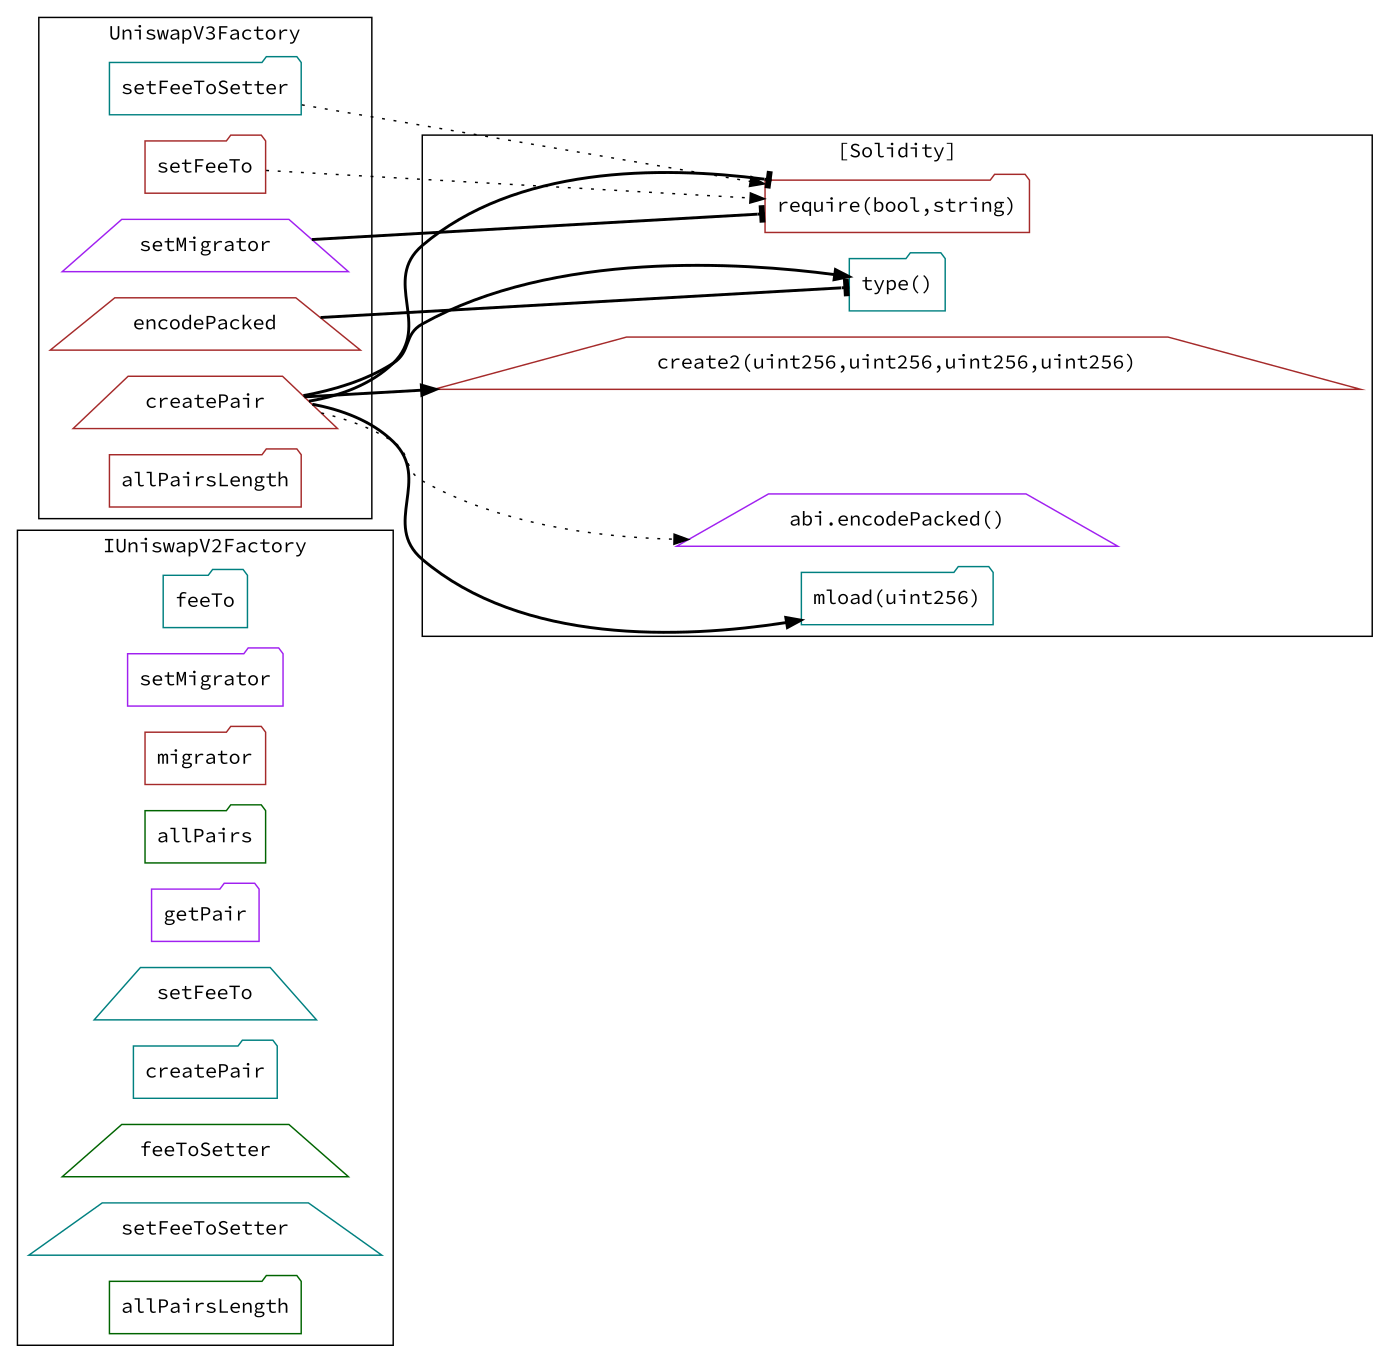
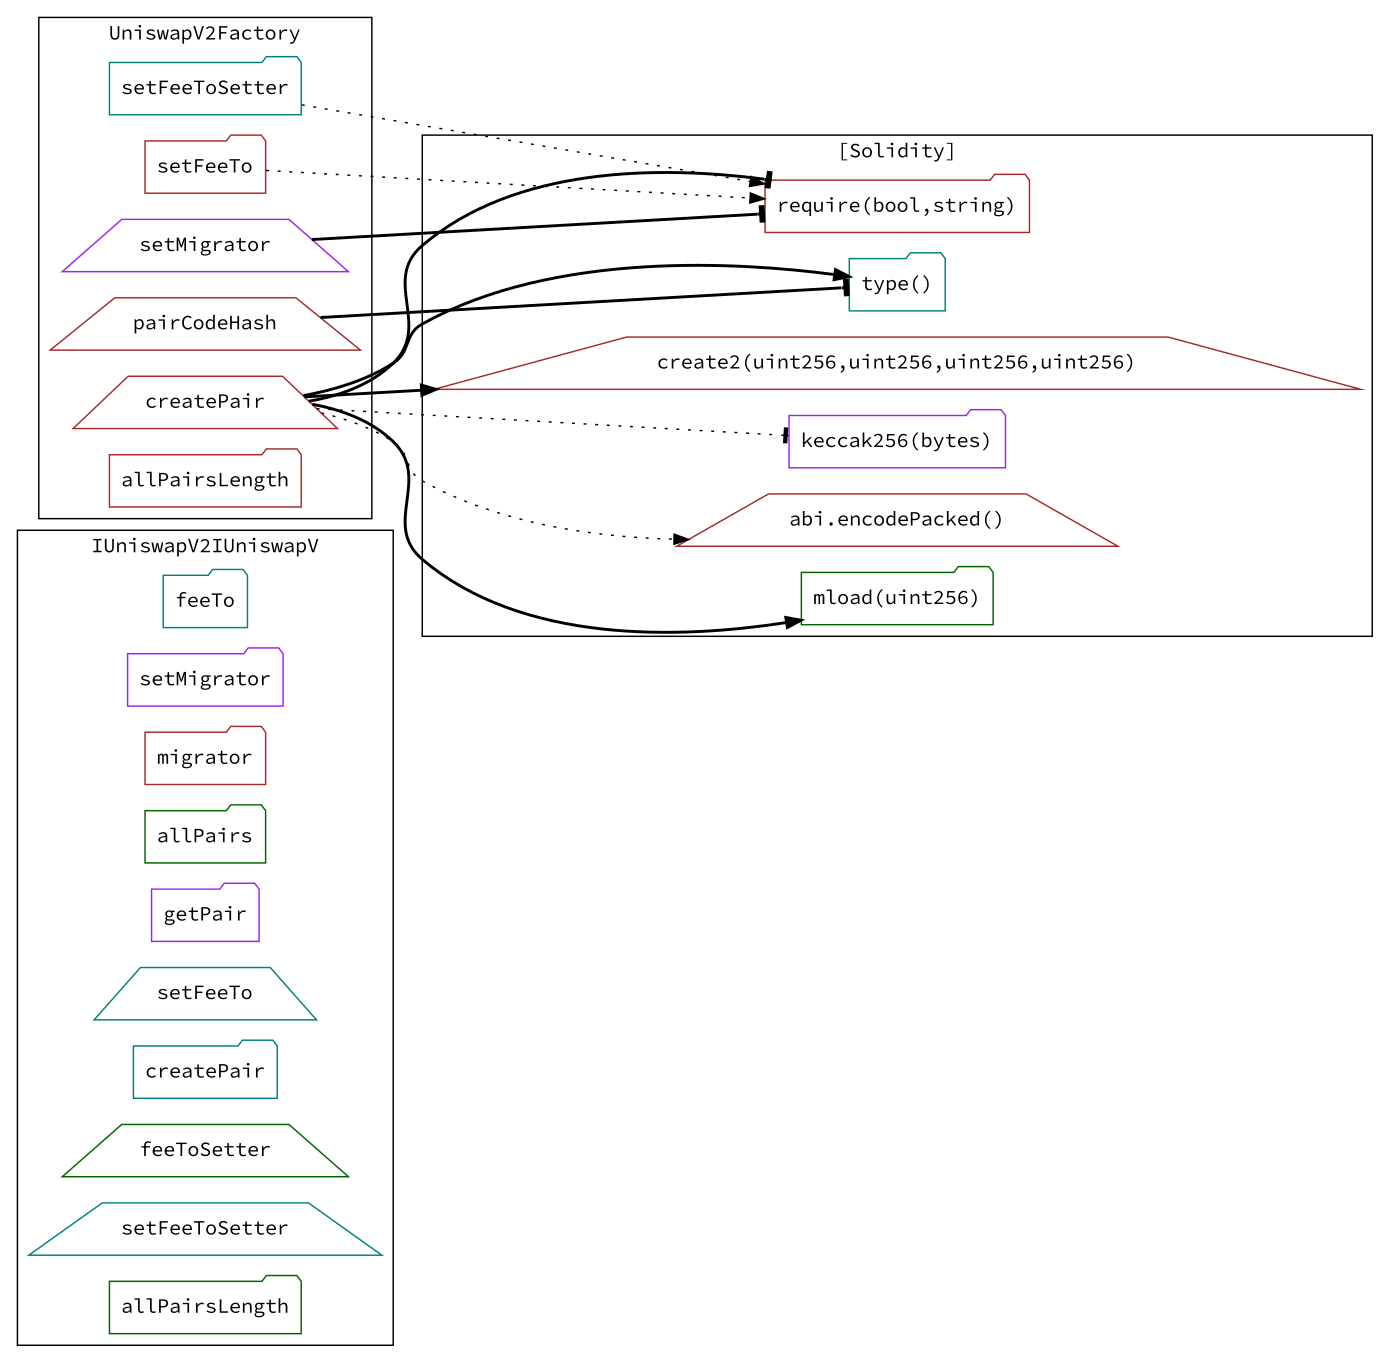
cluster "UniswapV3Factory": label "UniswapV3Factory" -> "UniswapV2Factory"
node "encodePacked": label "encodePacked" -> "pairCodeHash"
node "keccak256(bytes)": added
node "abi.encodePacked()": color purple -> brown
cluster "IUniswapV2Factory": label "IUniswapV2Factory" -> "IUniswapV2IUniswapV"
node "mload(uint256)": color teal -> darkgreen
